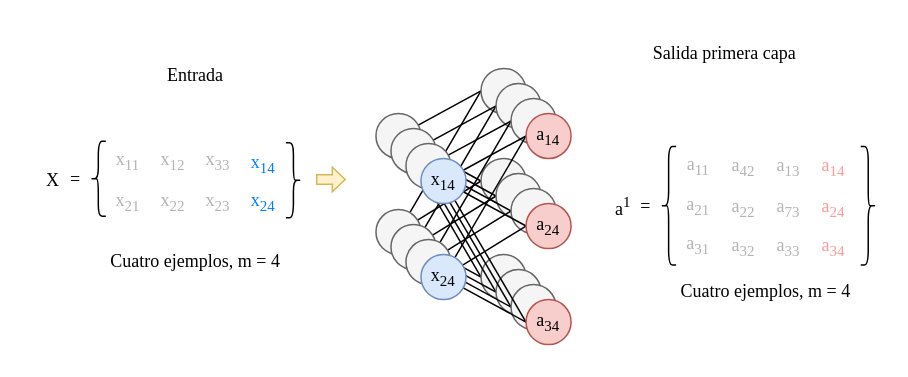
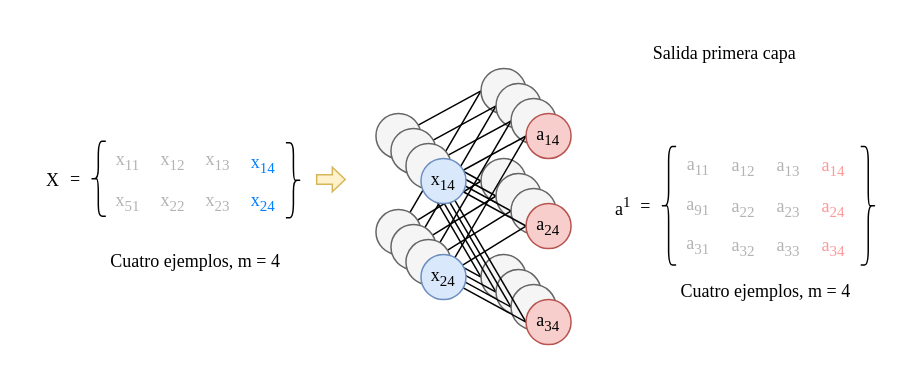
node "Entrada": removed
node "x33": label "x33" -> "x13"
node "a42": label "a42" -> "a12"
node "x21": label "x21" -> "x51"
node "a21": label "a21" -> "a91"
node "a73": label "a73" -> "a23"
